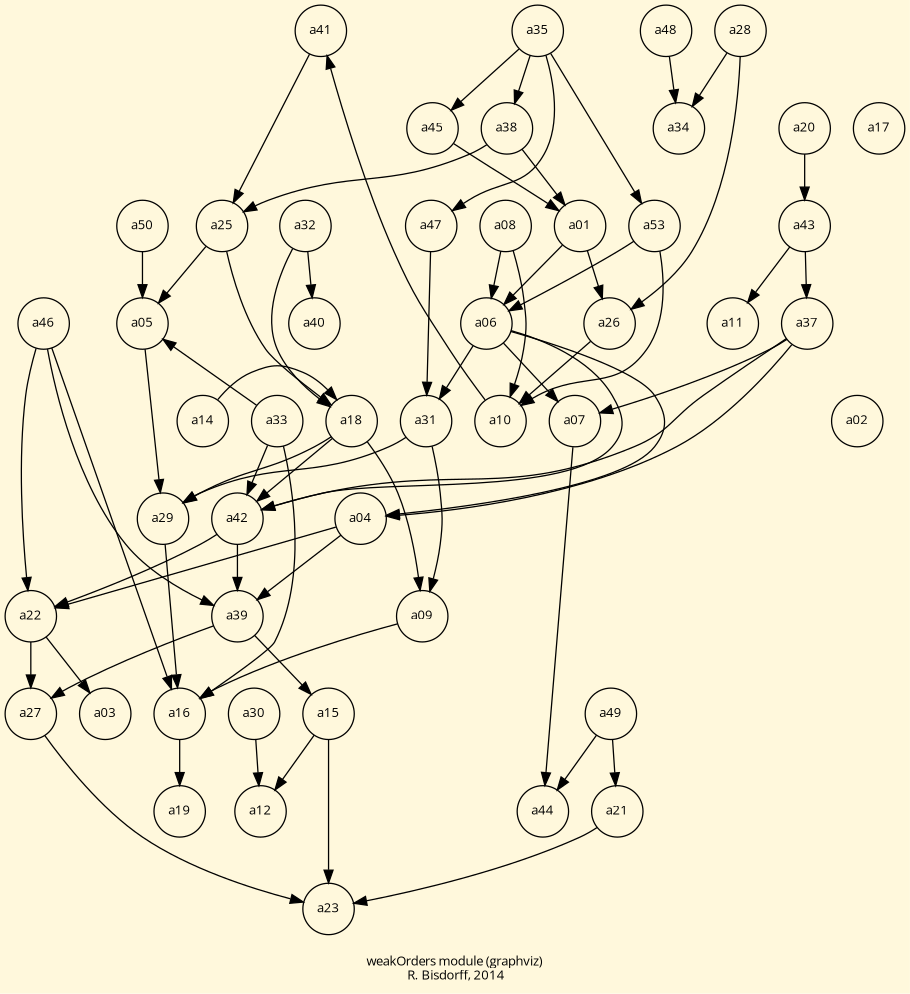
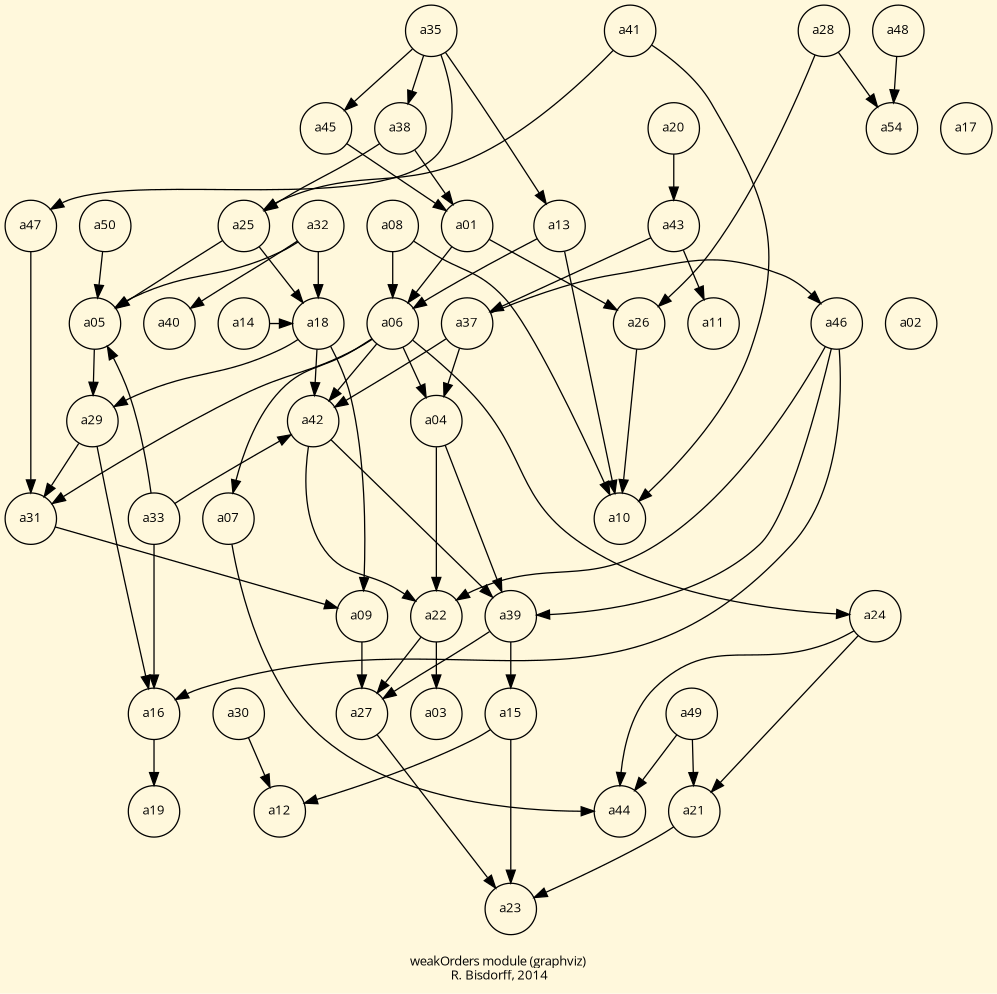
node "a34": label "a34" -> "a54"
node "a53": label "a53" -> "a13"
edge "a10" -> "a41": reversed
edge "a32" -> "a05": added
edge "a37" -> "a07": now "a37" -> "a46"
edge "a31" -> "a29": reversed
node "a24": added
edge "a09" -> "a16": now "a09" -> "a27"
